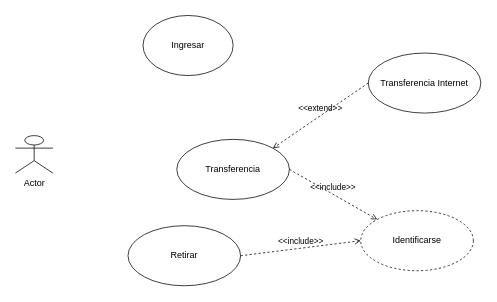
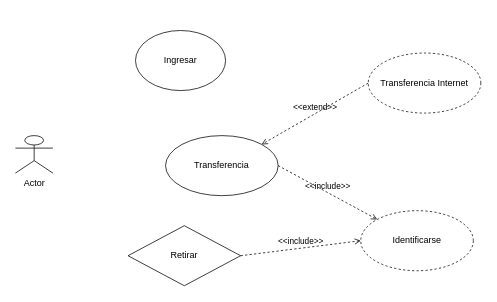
node "Ingresar": moved (188, 45) -> (180, 60)
node "Transferencia Internet": style solid -> dashed
node "Transferencia": moved (233, 169) -> (222, 165)
node "Retirar": shape ellipse -> diamond
